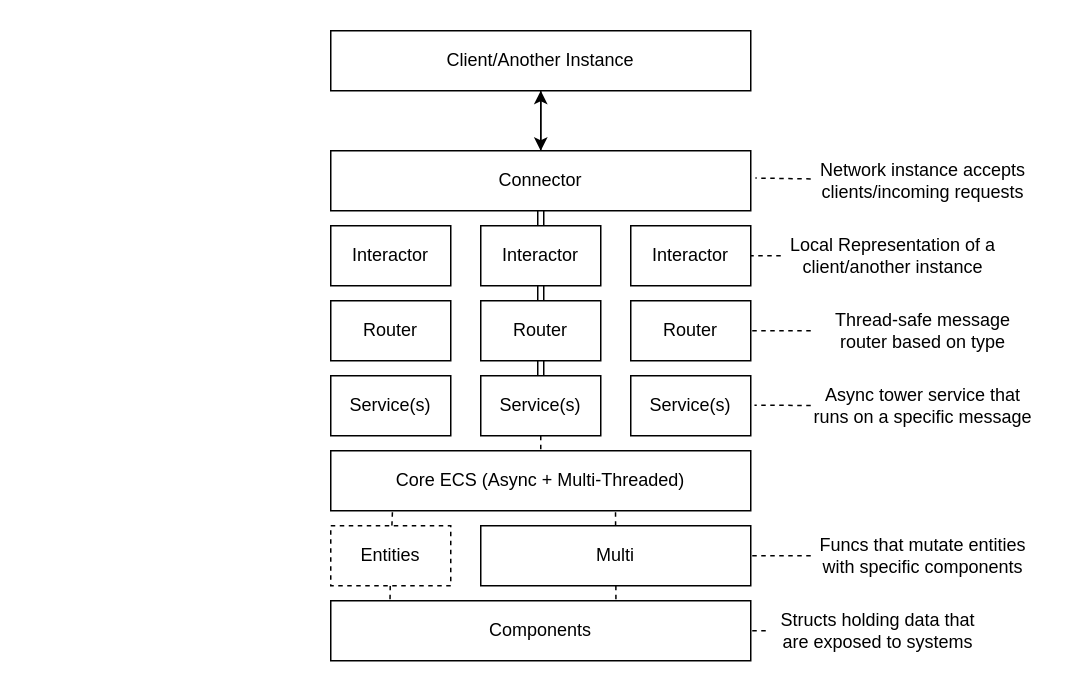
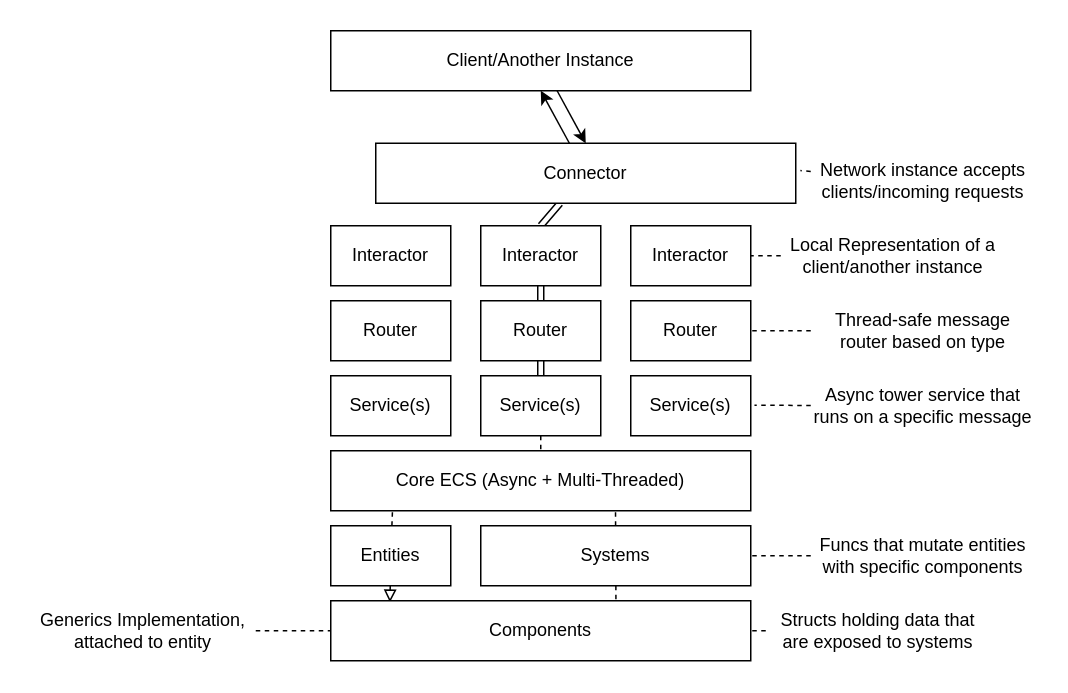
node "Connector": moved (541, 181) -> (586, 173)
node "Entities": style dashed -> solid
node "Multi": label "Multi" -> "Systems"
edge "Entities" -- "Components": arrowhead none -> block
node "Generics Implementation, attached to entity": added
edge "Generics Implementation, attached to entity" -- "Components": added
